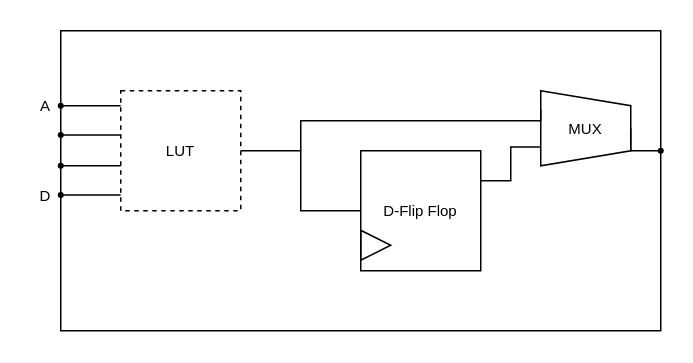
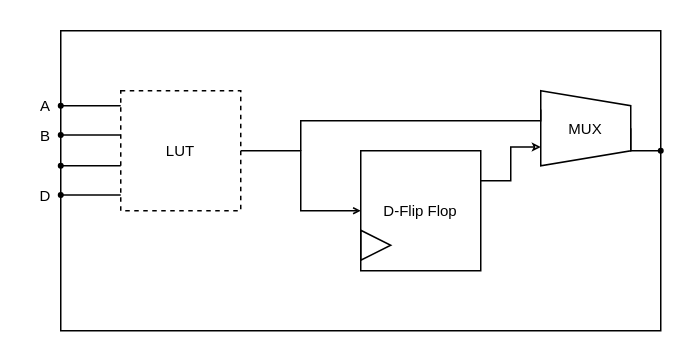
node "B": added
edge "MUX" -- "D-Flip Flop": arrowhead none -> classic
edge "LUT" -- "D-Flip Flop": arrowhead none -> open
